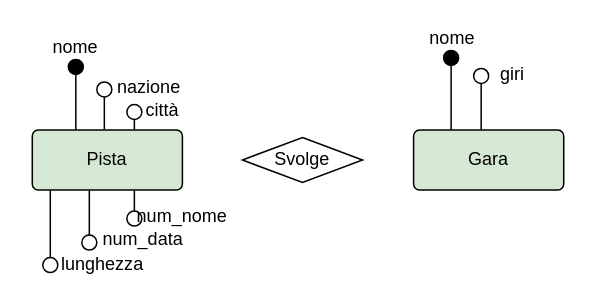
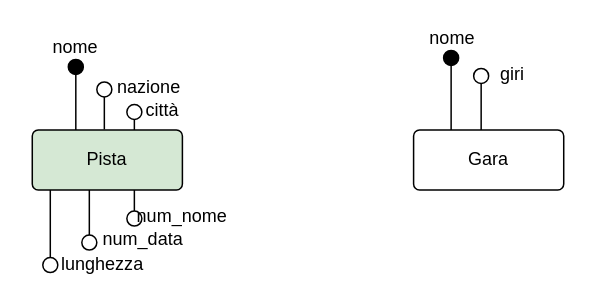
node "Svolge": removed
node "Gara": fillcolor #d5e8d4 -> #ffffff
